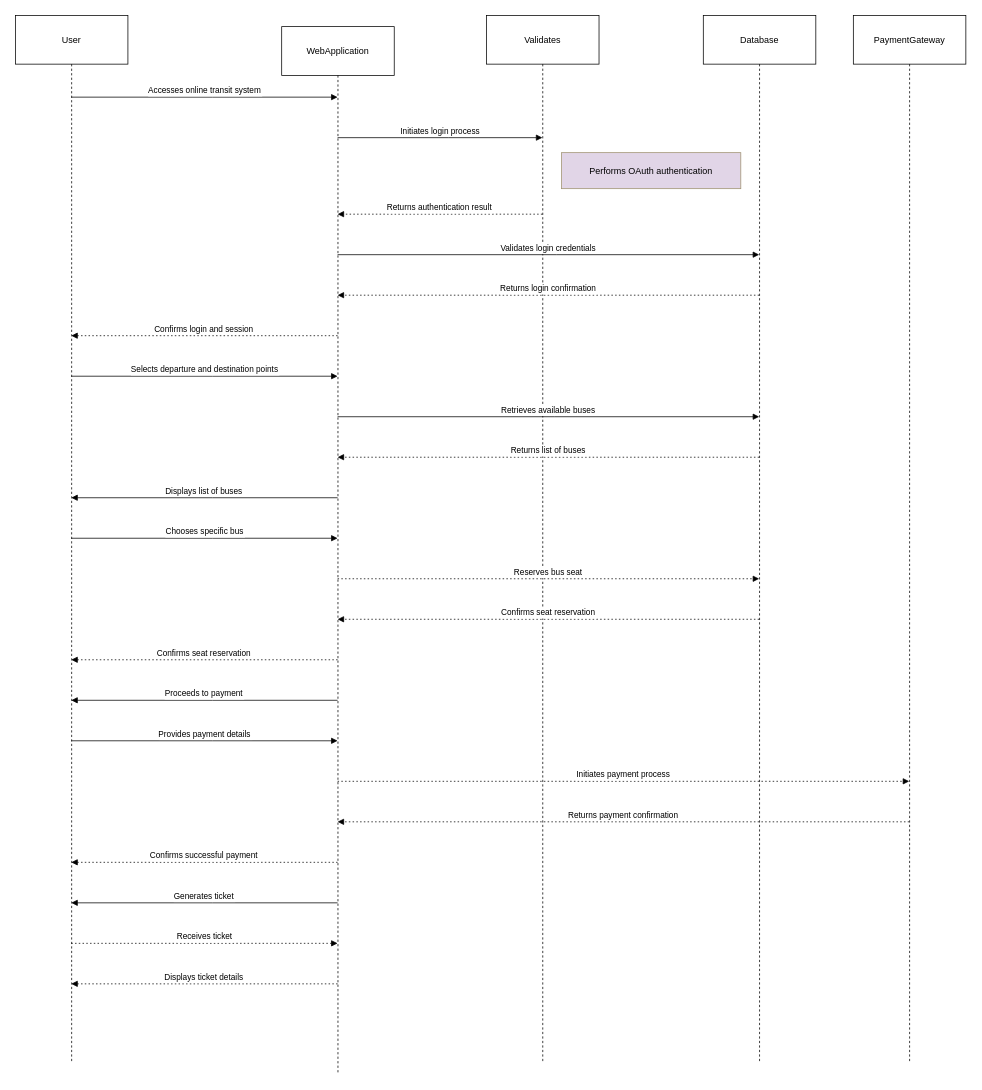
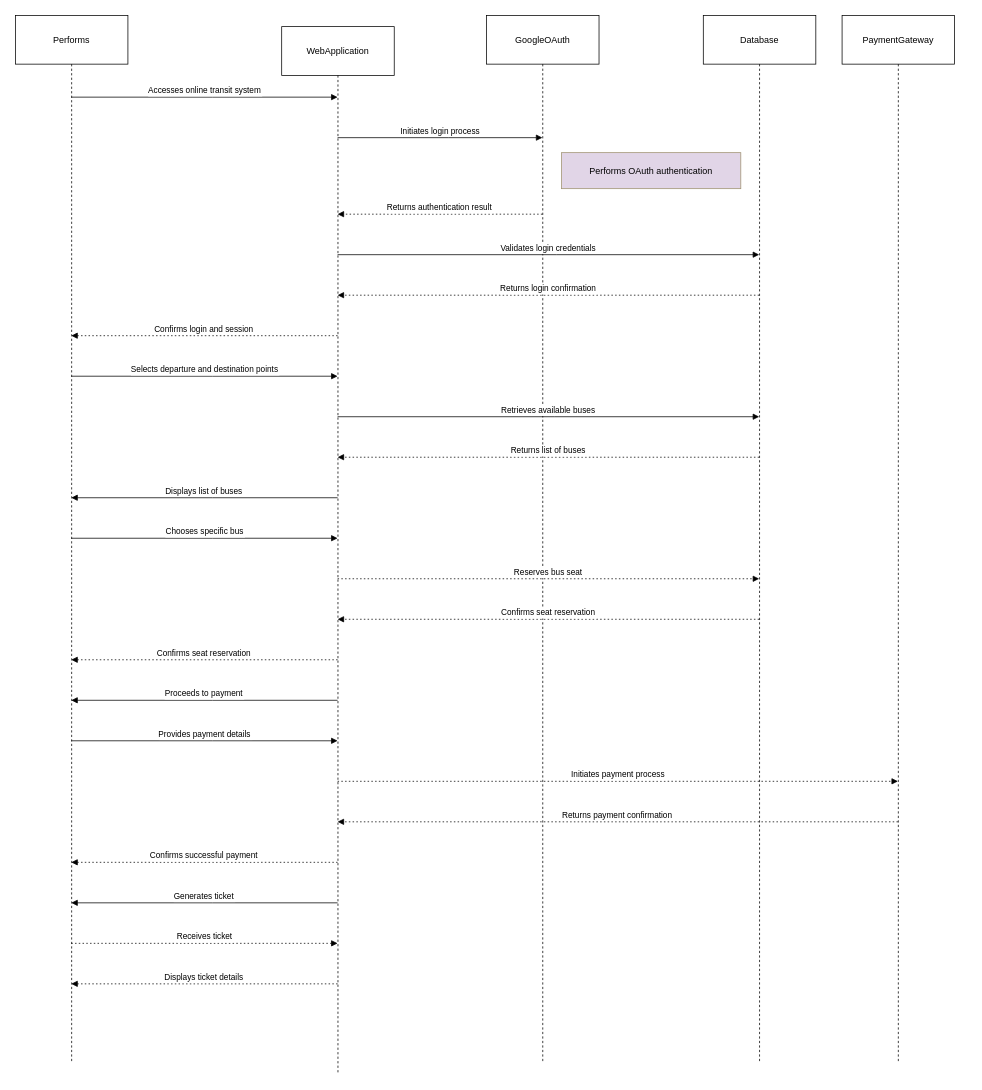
node "User": label "User" -> "Performs"
node "Validates": label "Validates" -> "GoogleOAuth"
node "PaymentGateway": moved (909, 539) -> (898, 539)
